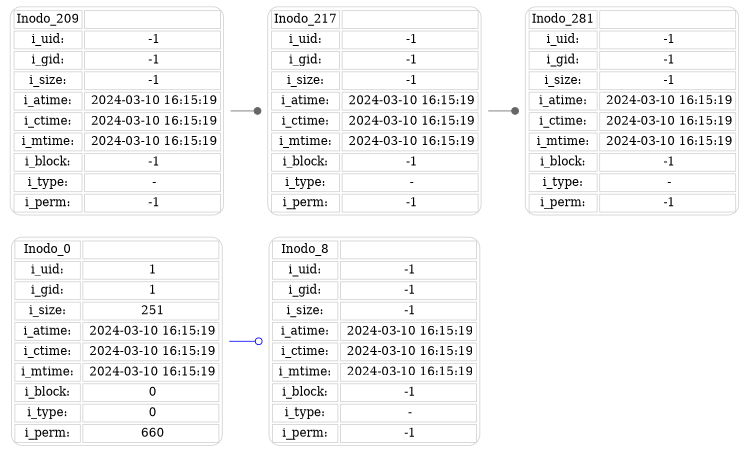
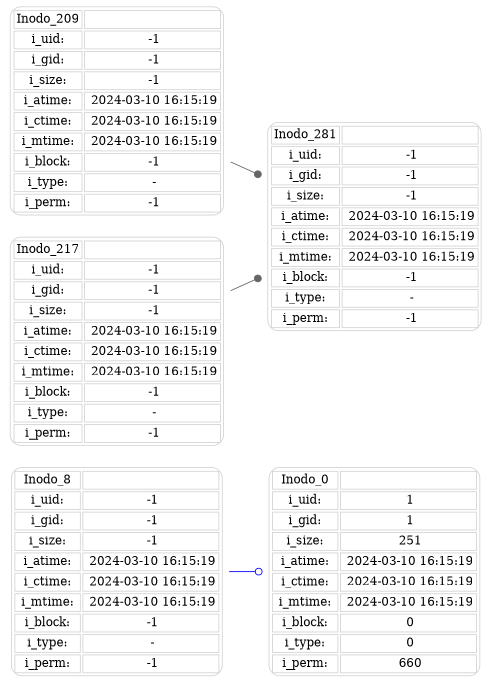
edge "Inodo_209" -> "Inodo_217": now "Inodo_209" -> "Inodo_281"
edge "Inodo_0" -> "Inodo_8": reversed
